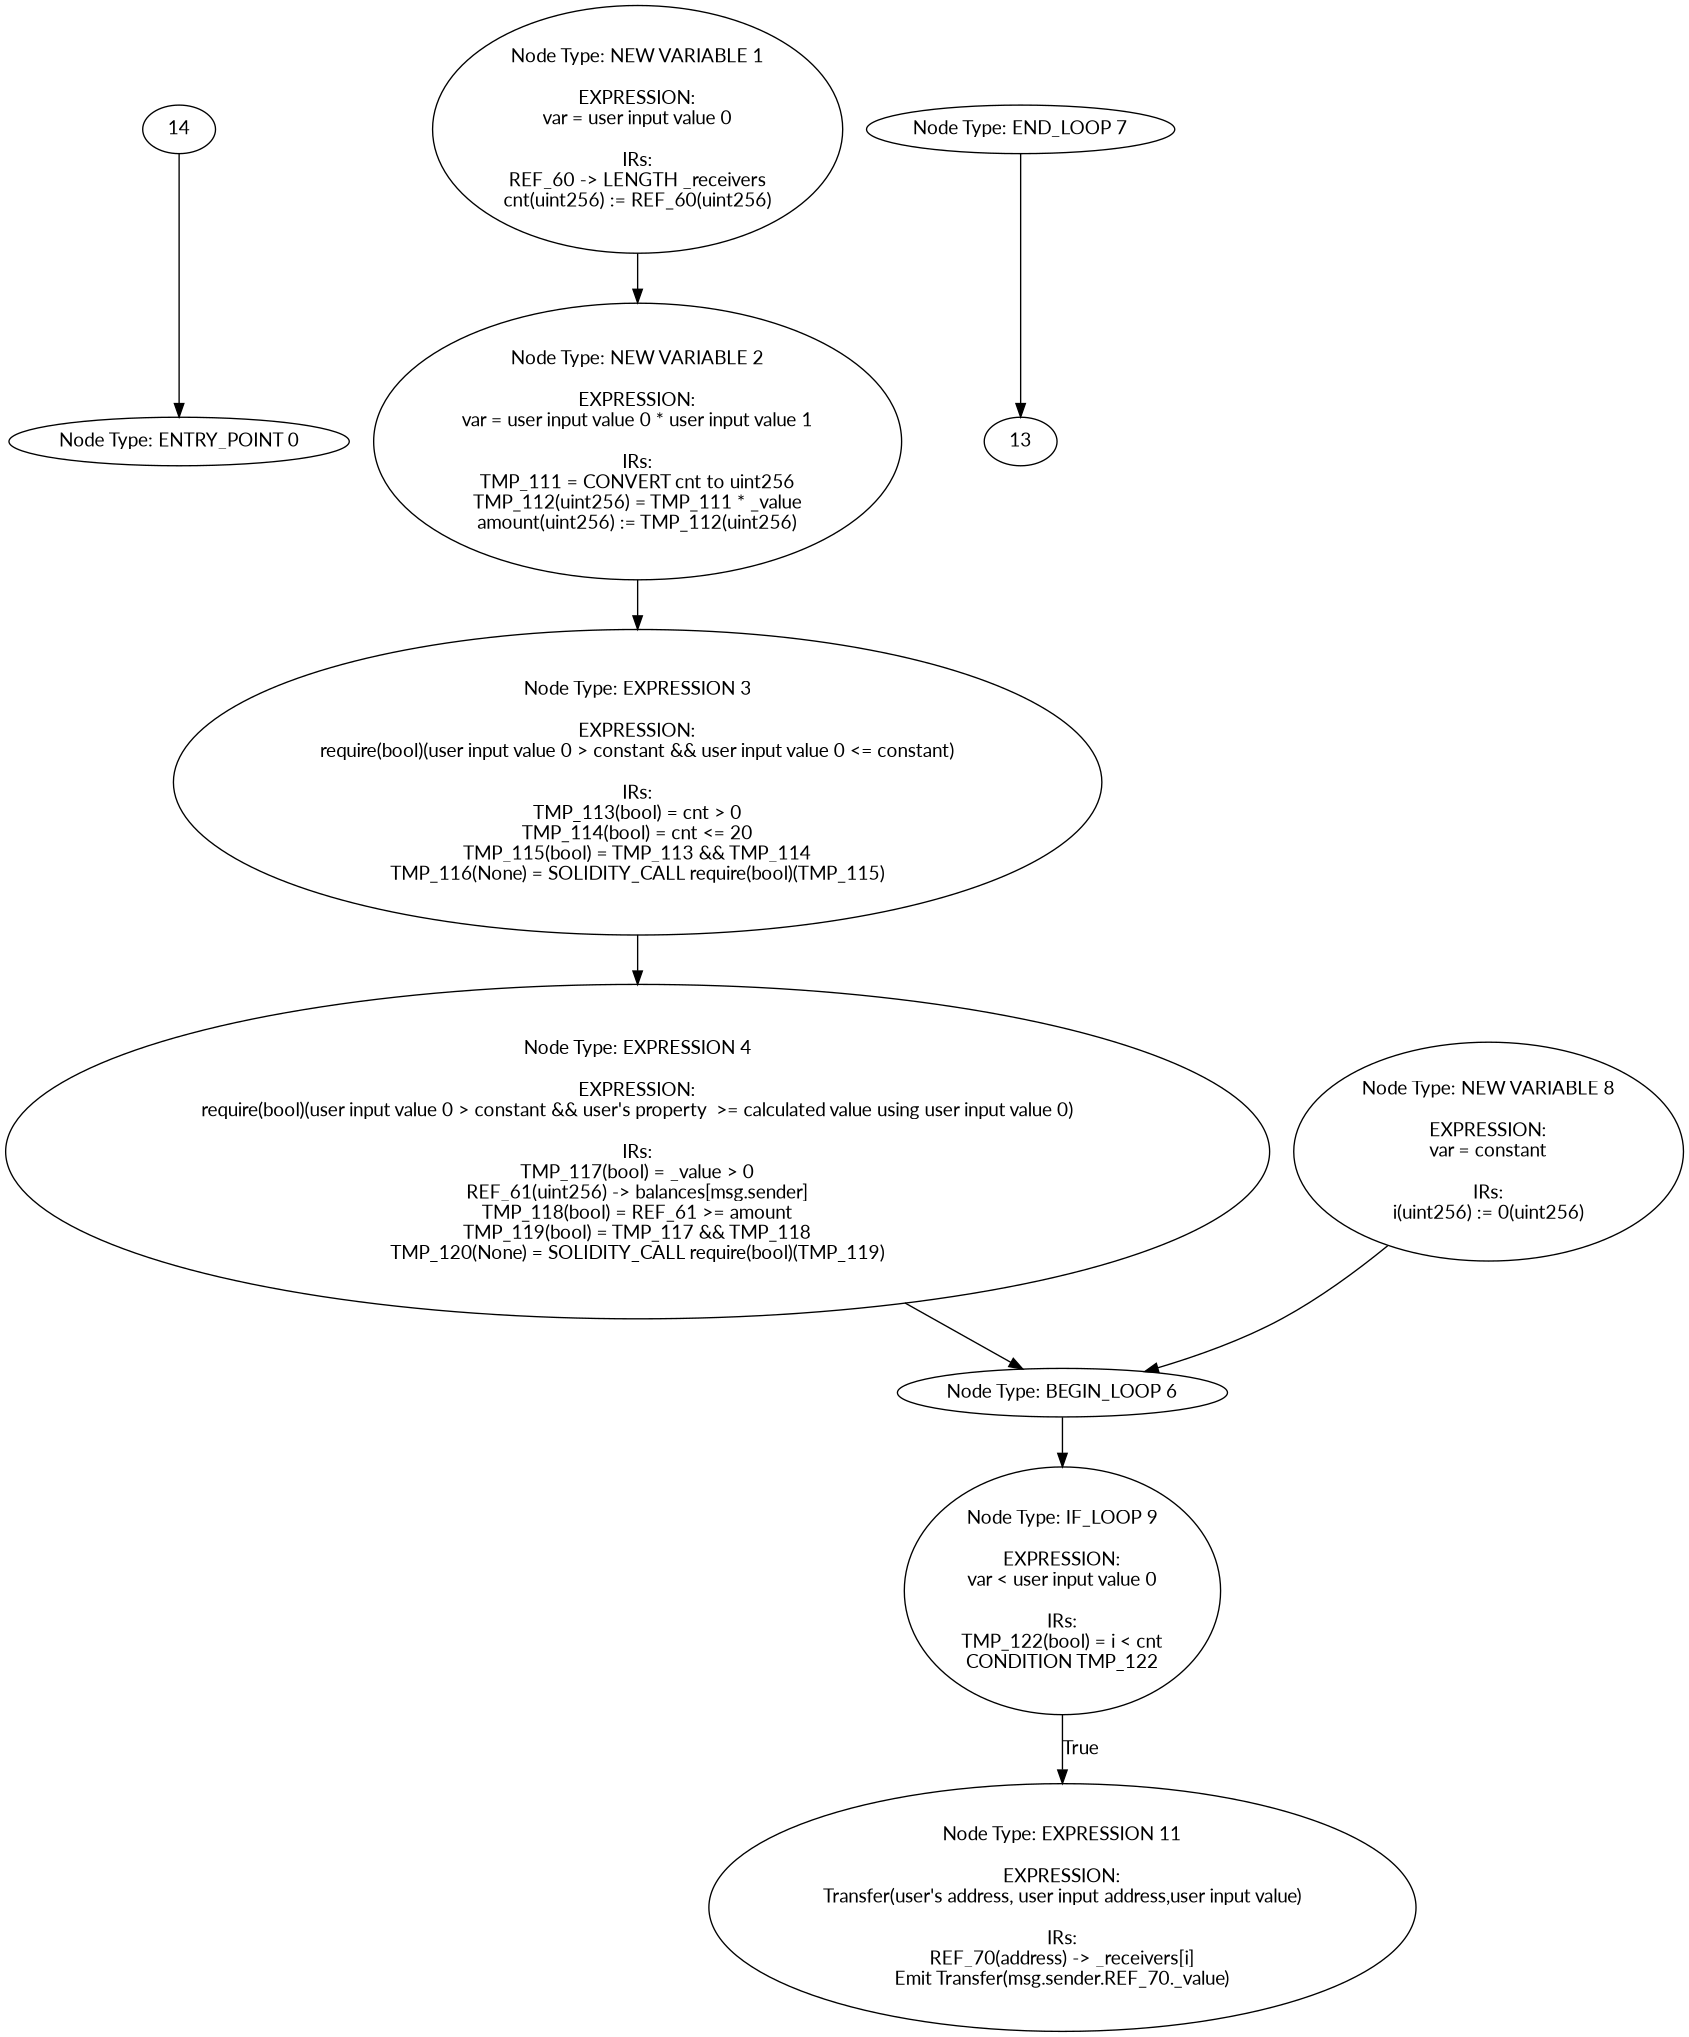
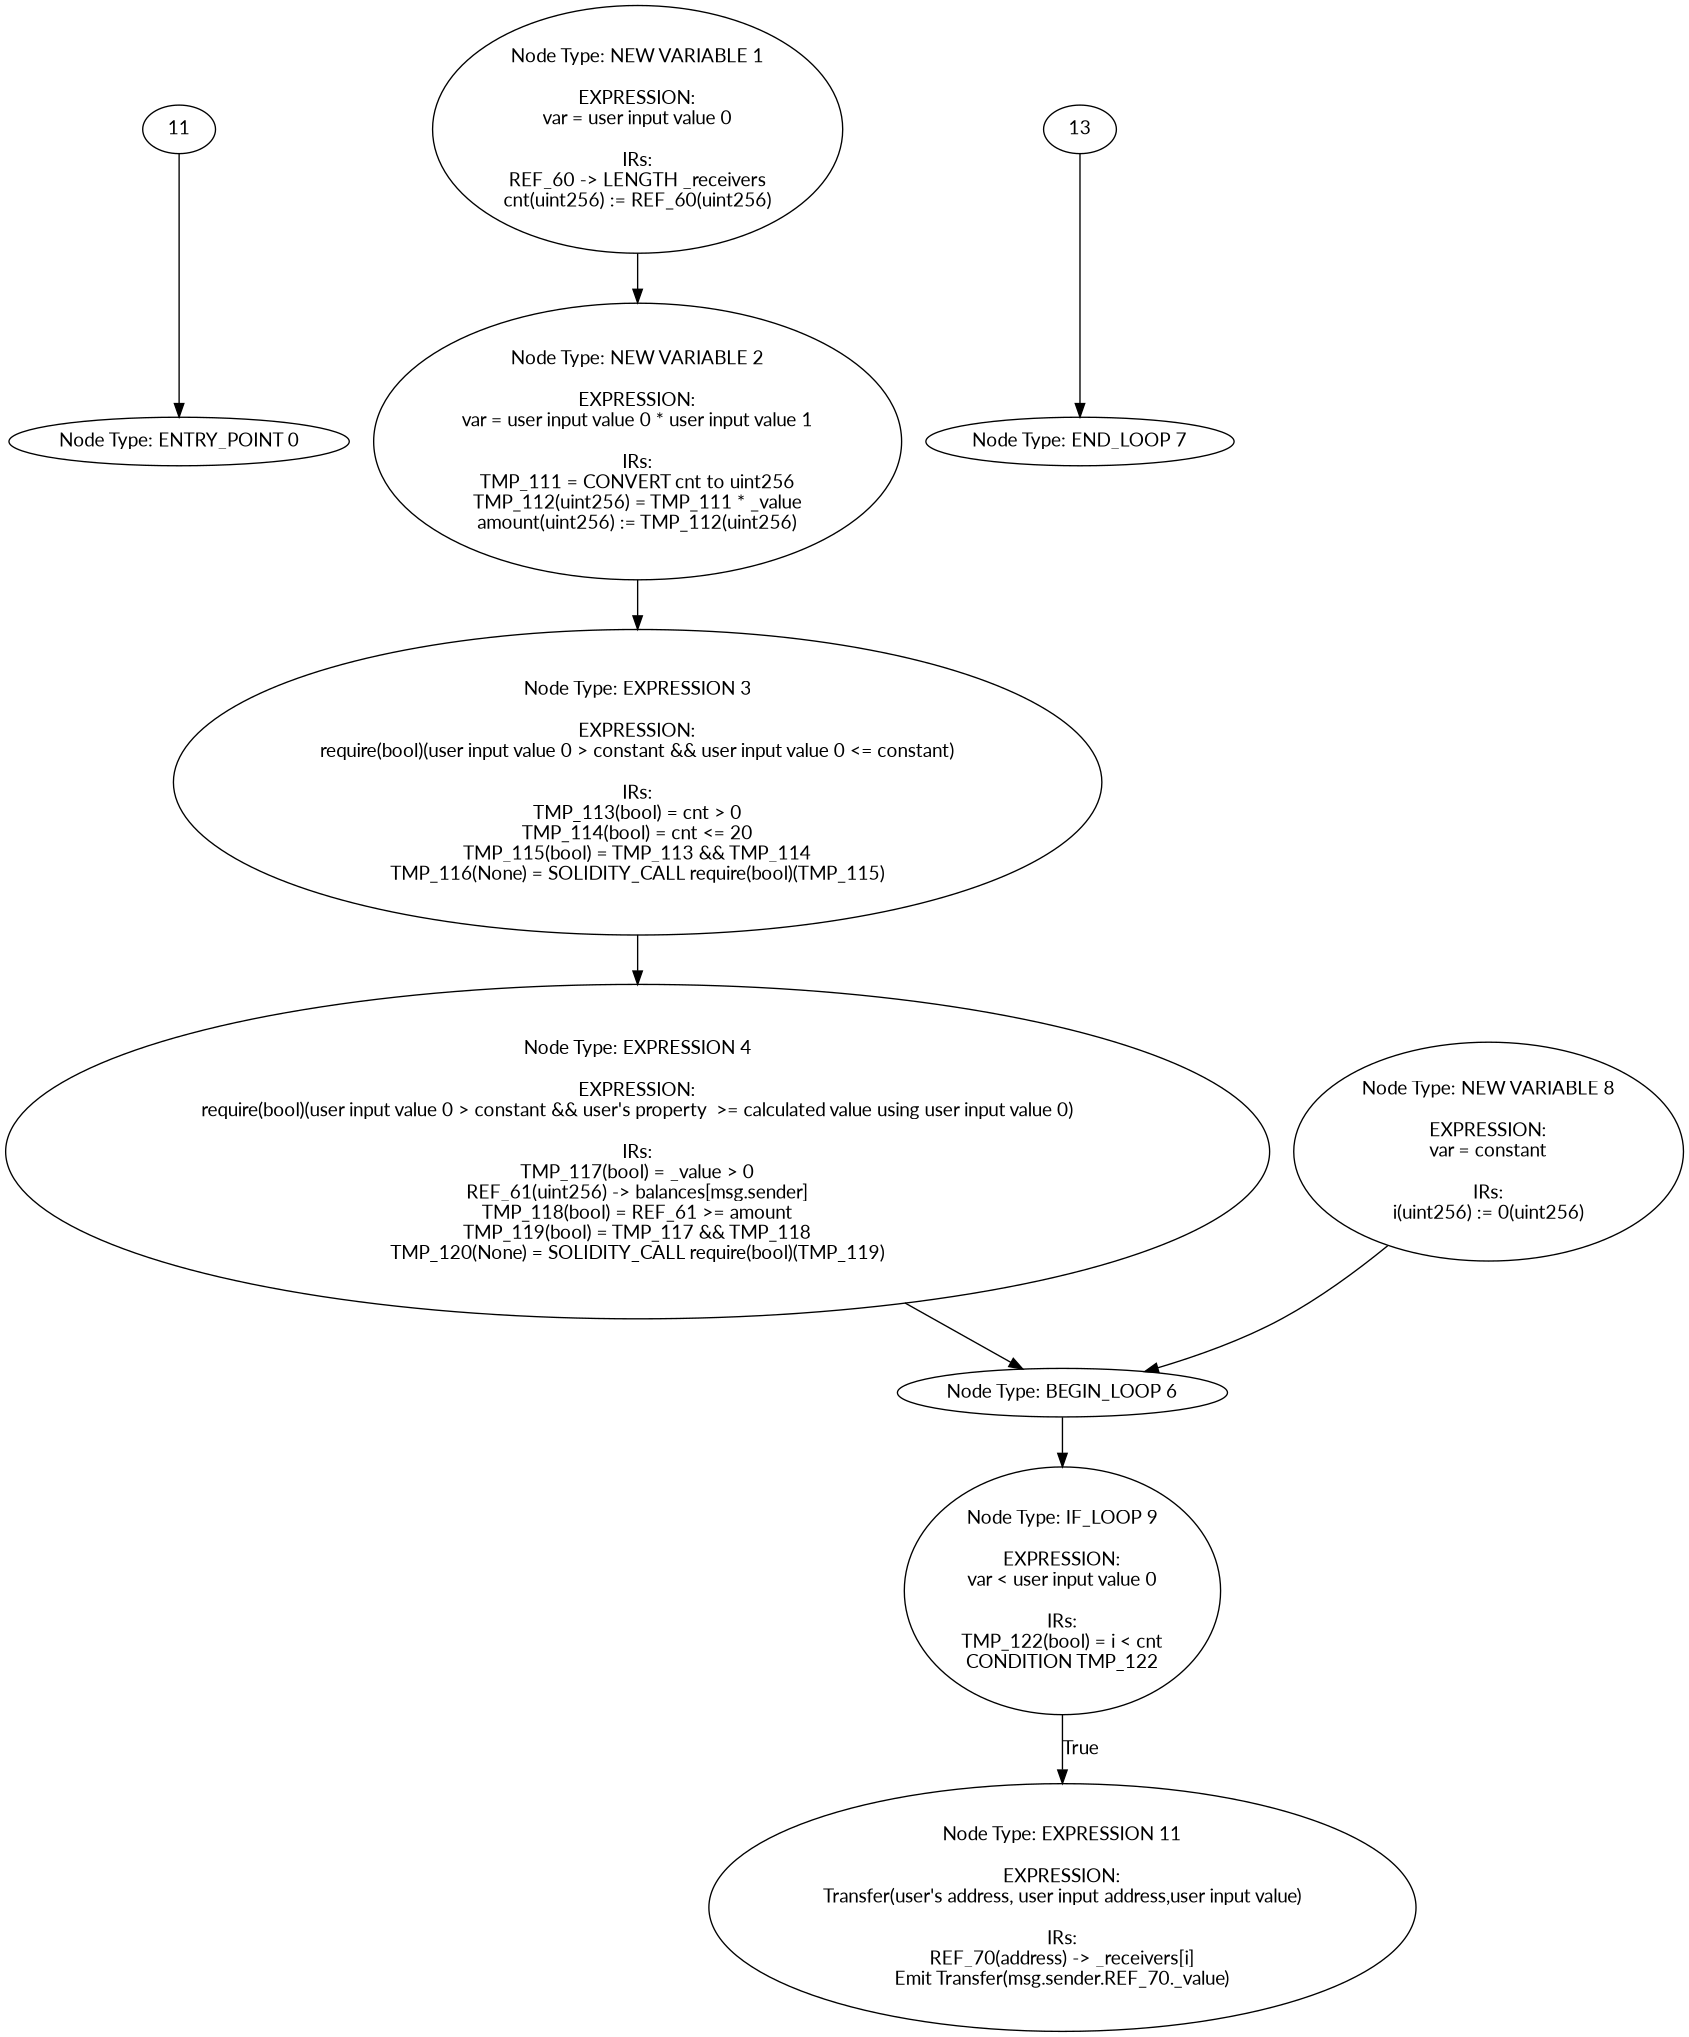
node "14": label "14" -> "11"
edge "Node Type: END_LOOP 7" -> "13": reversed
